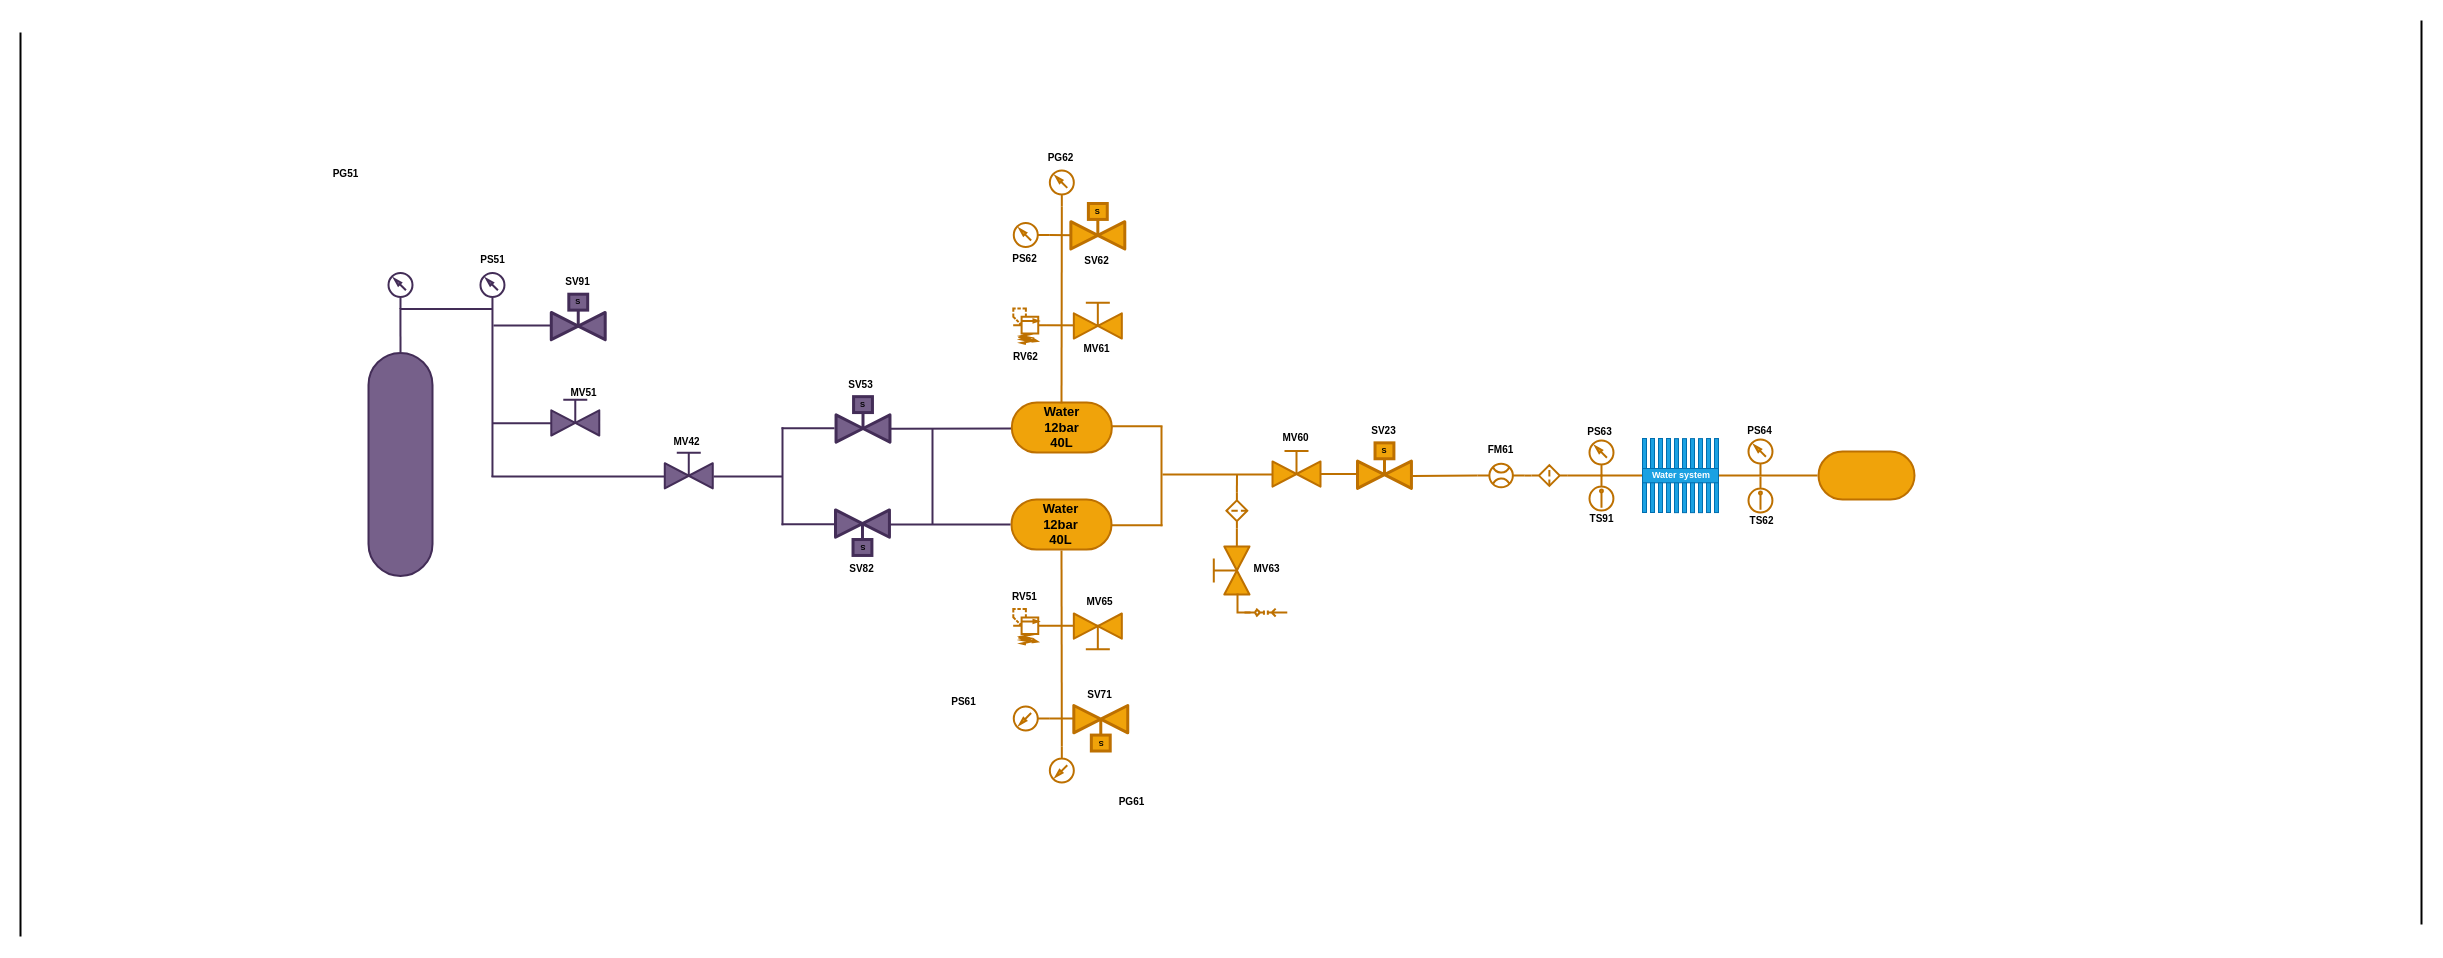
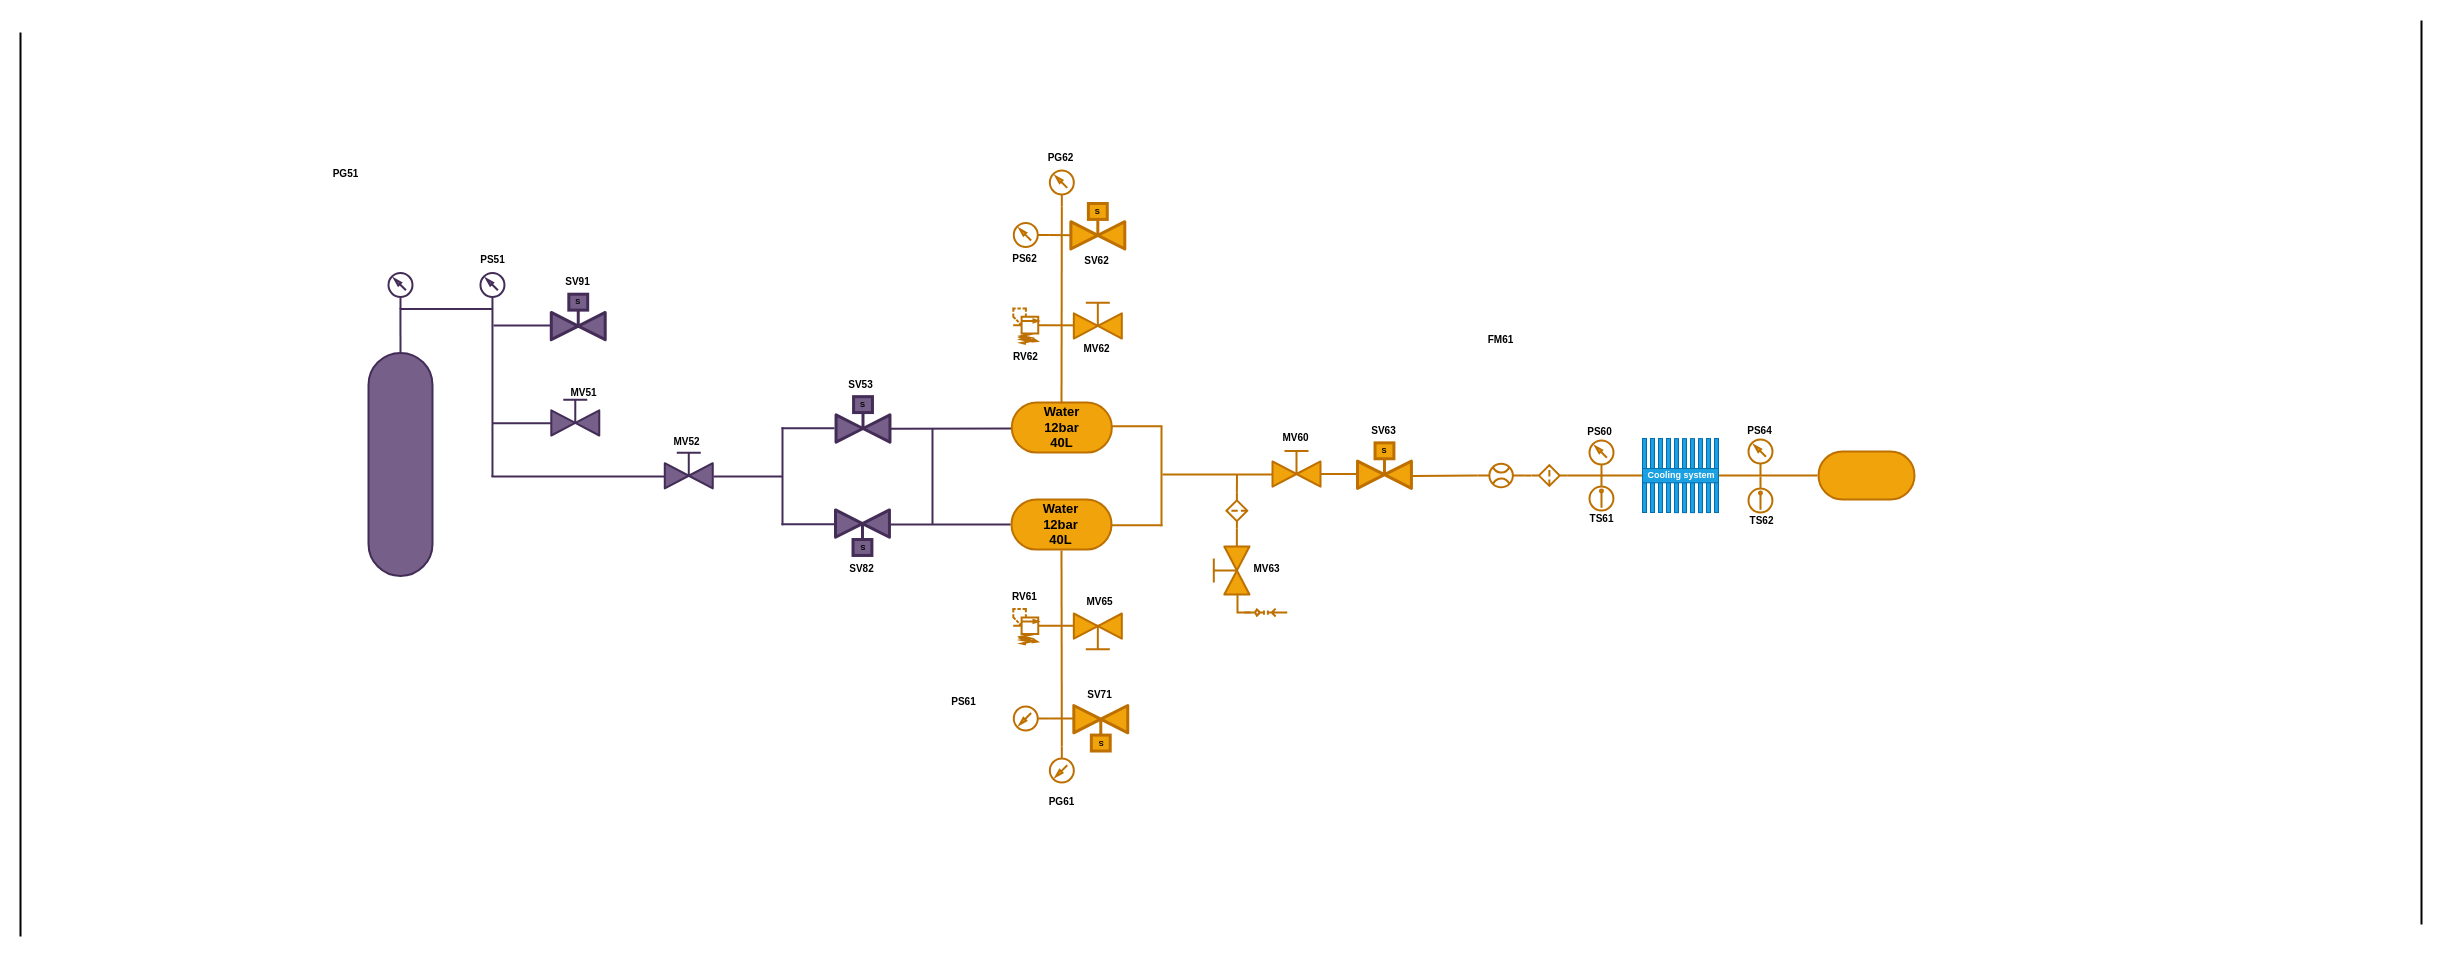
node "MV61": label "MV61" -> "MV62"
node "SV23": label "SV23" -> "SV63"
node "PS63": label "PS63" -> "PS60"
node "MV42": label "MV42" -> "MV52"
node "FM61": moved (1501, 449) -> (1501, 339)
node "Water system": label "Water system" -> "Cooling system"
node "TS91": label "TS91" -> "TS61"
node "RV51": label "RV51" -> "RV61"
node "PG61": moved (1132, 801) -> (1062, 801)
